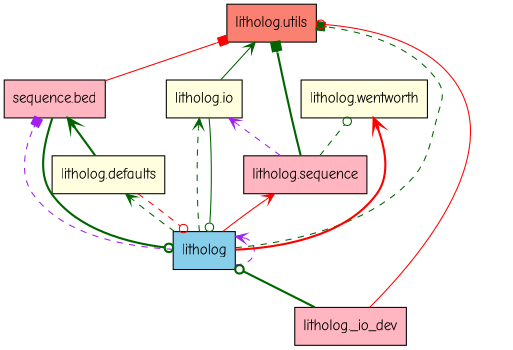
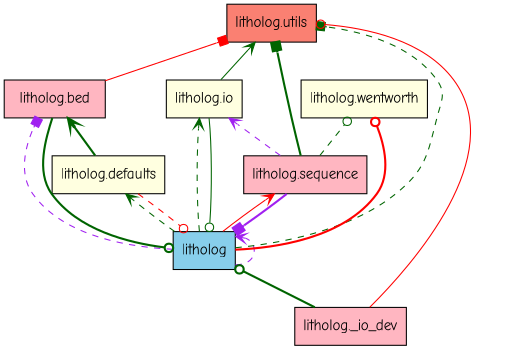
node "sequence.bed": label "sequence.bed" -> "litholog.bed"
edge "litholog" -> "litholog.wentworth": arrowhead vee -> odot
edge "litholog.sequence" -> "litholog": added
